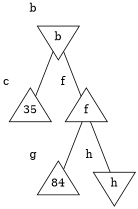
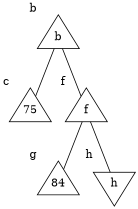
node "b b": shape invtriangle -> triangle
node "35 c": label "35 c" -> "75 c"
